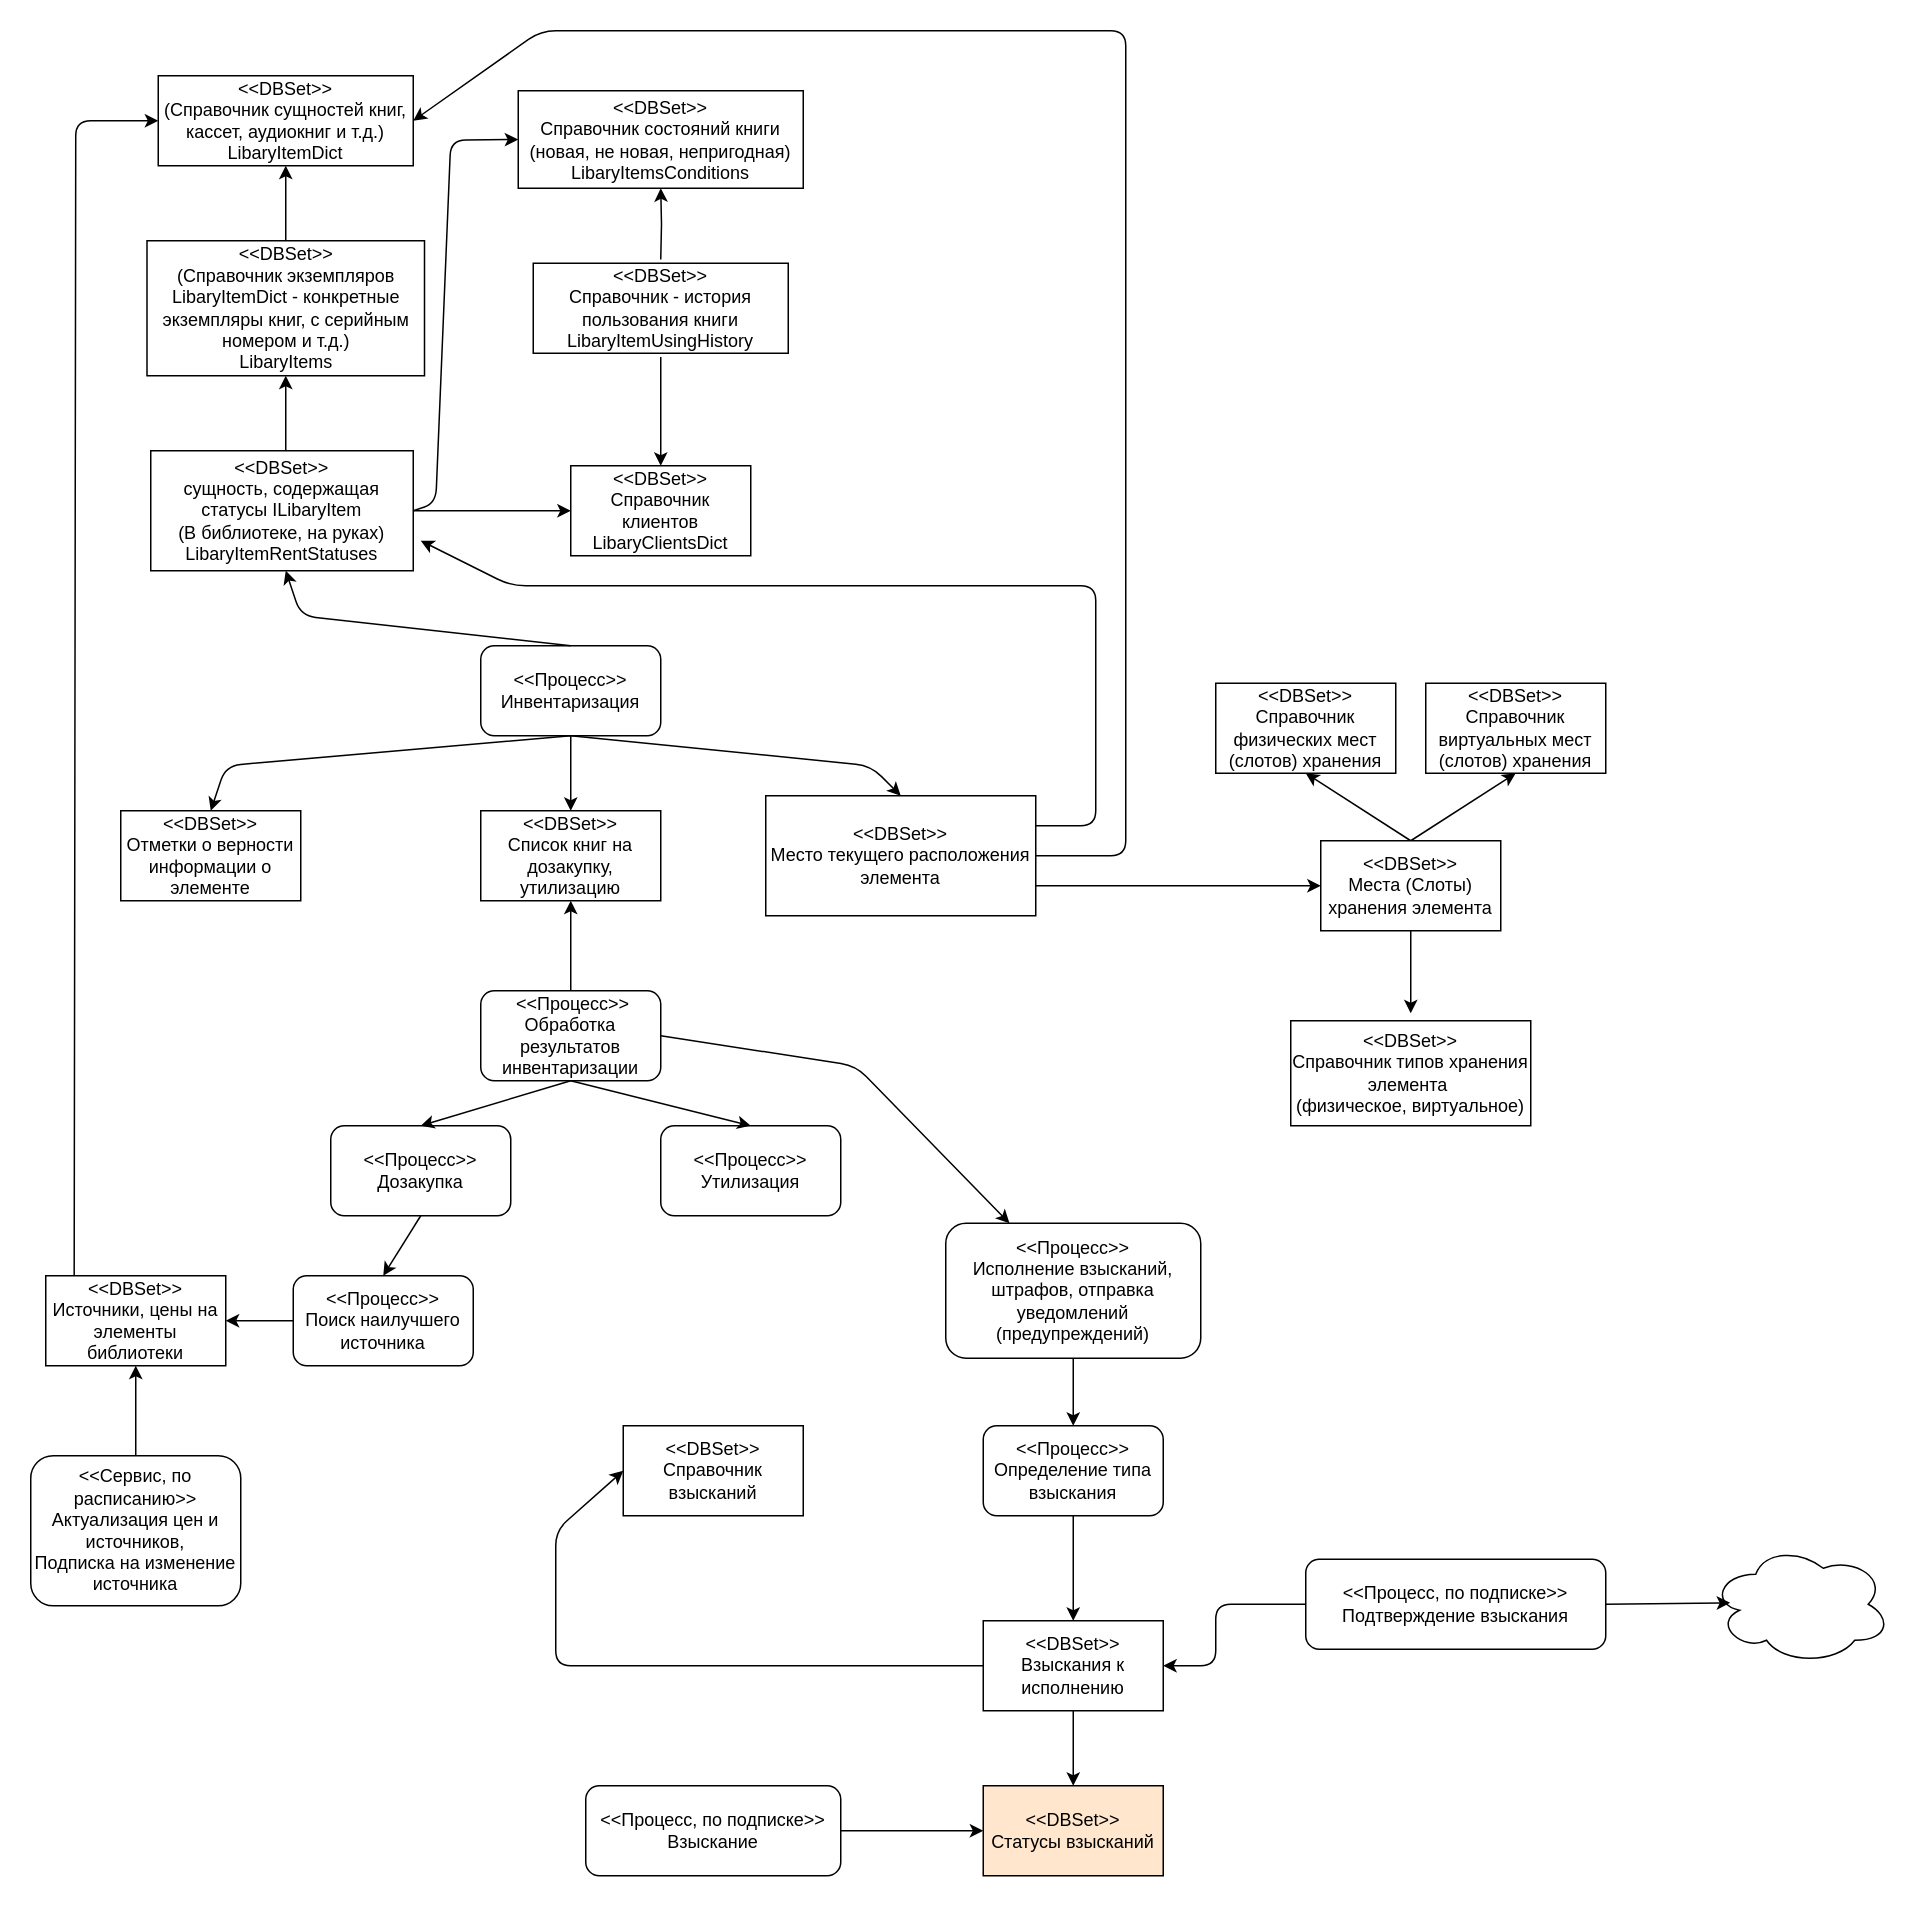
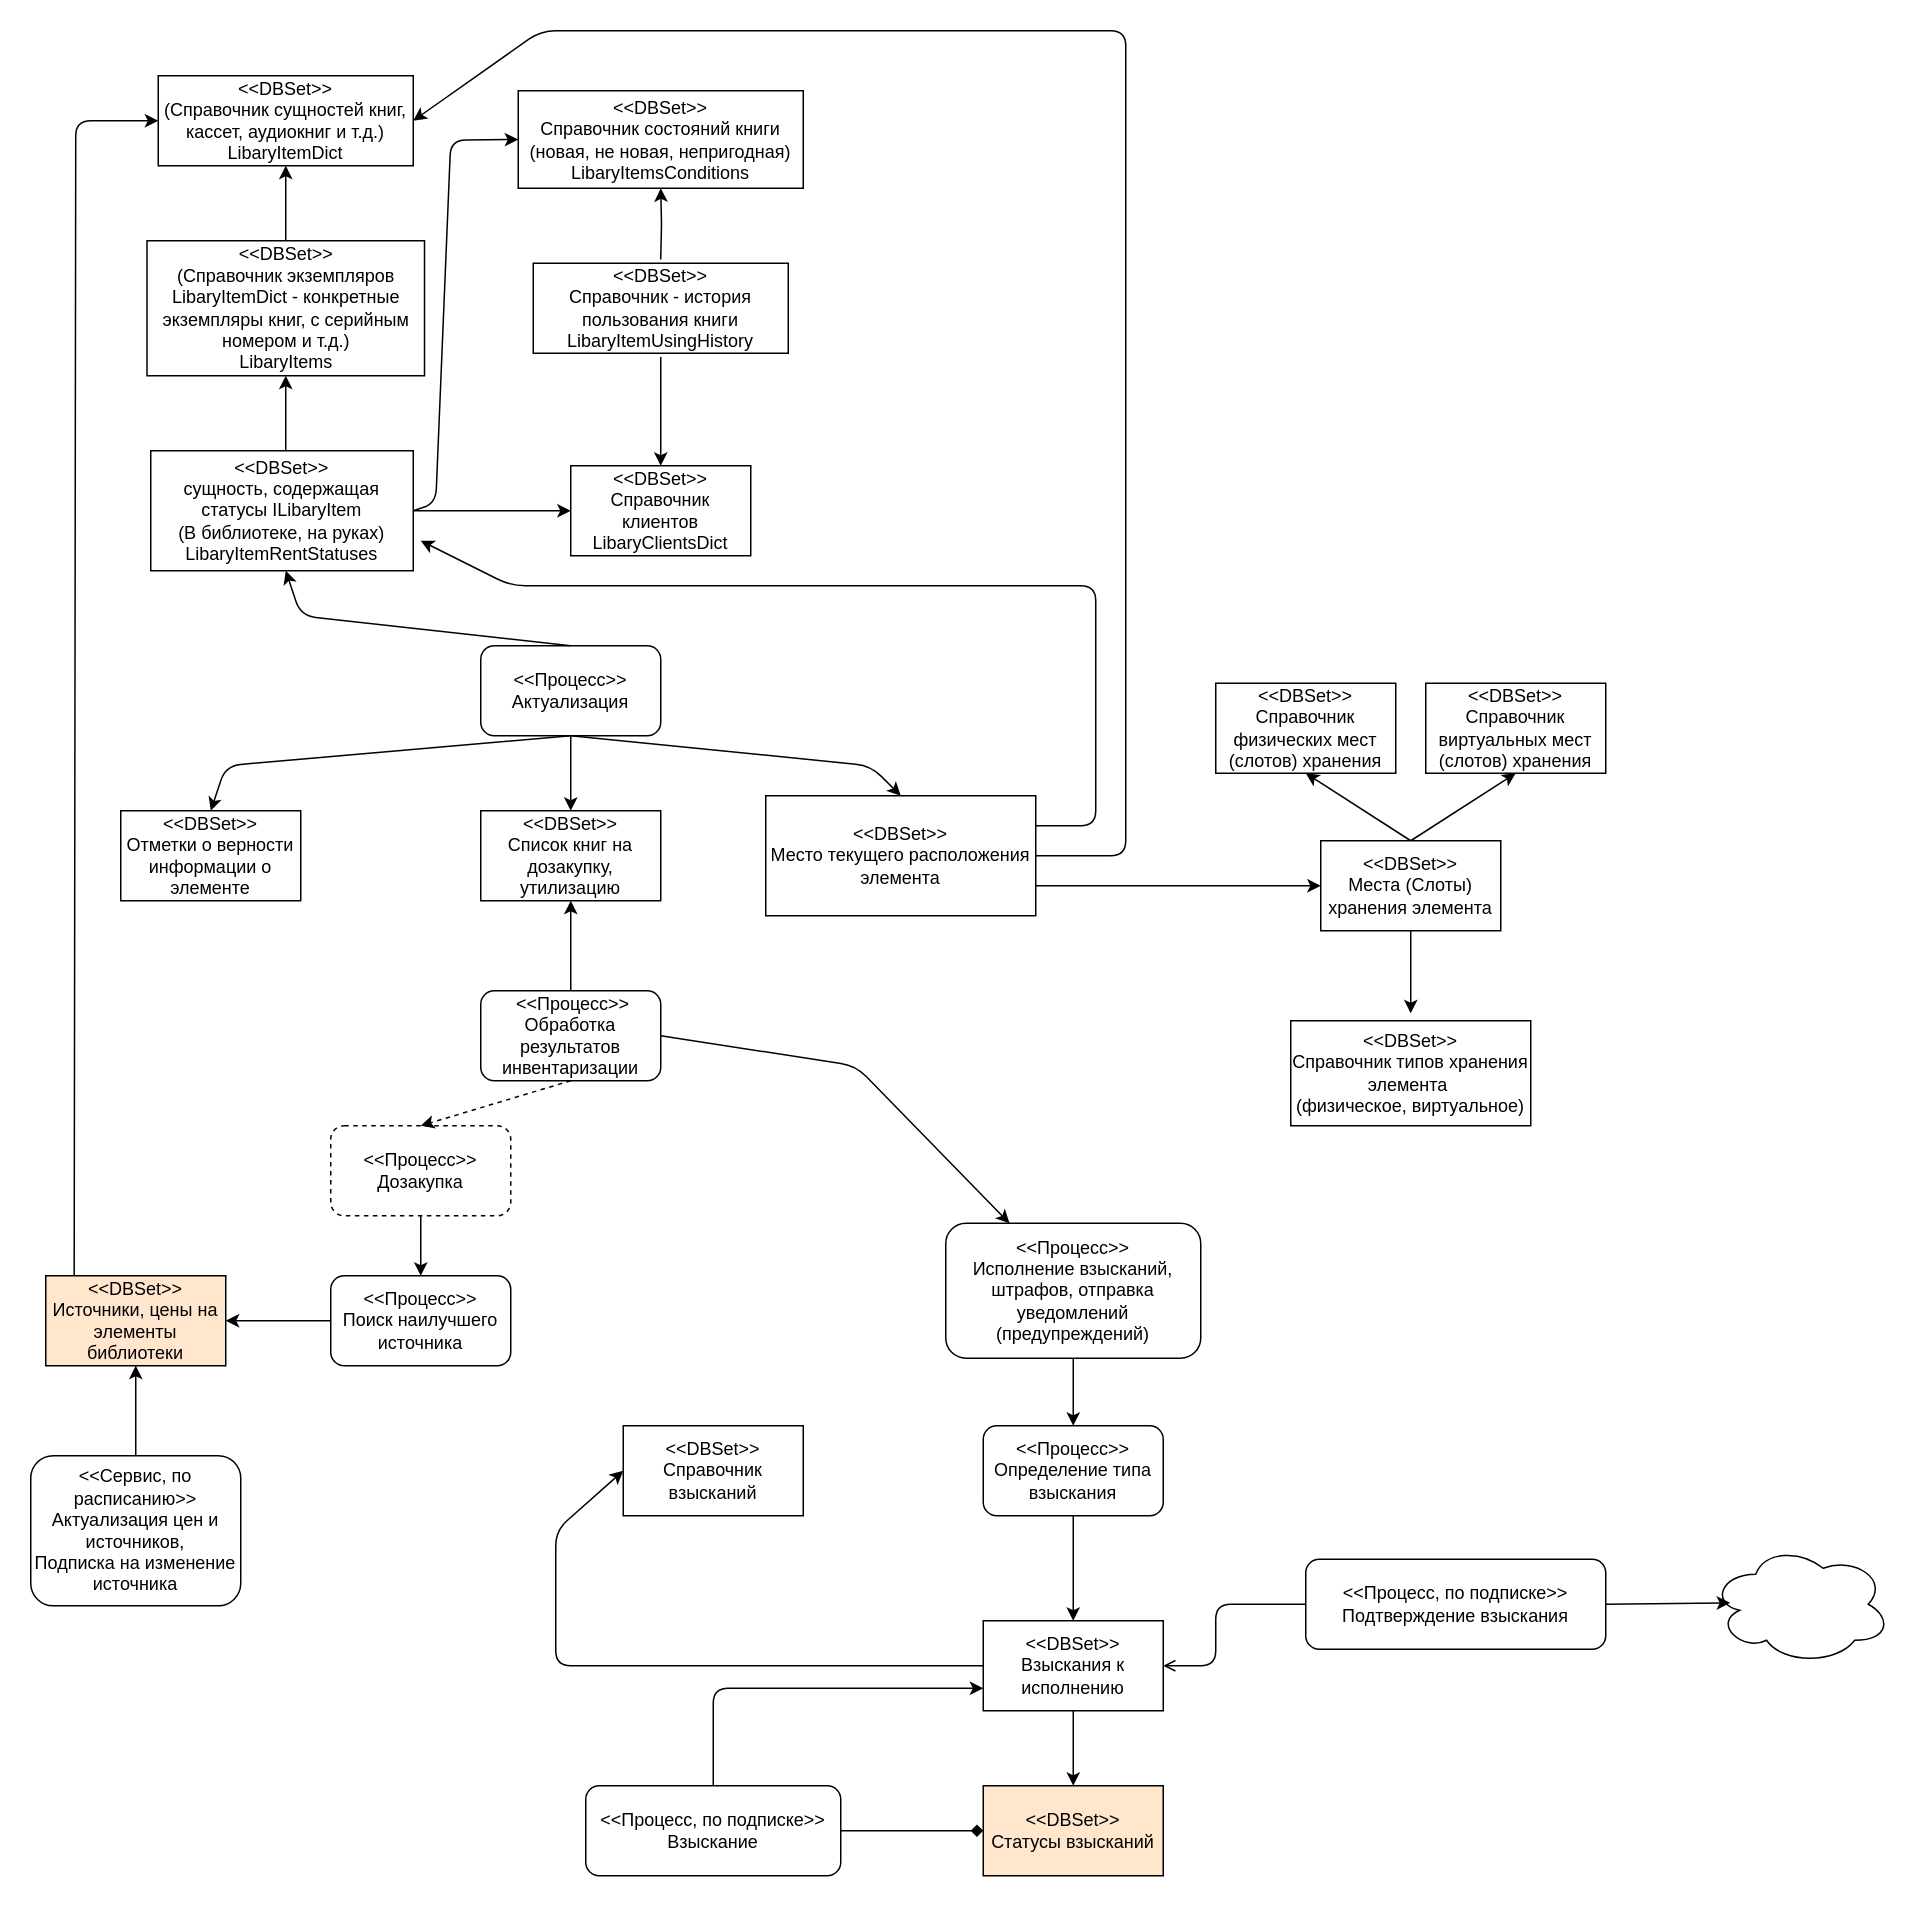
node "<<Процесс>> Инвентаризация": label "<<Процесс>> Инвентаризация" -> "<<Процесс>> Актуализация"
edge "<<Процесс>> Обработка результатов инвентаризации" -> "<<Процесс>> Дозакупка": style solid -> dashed
edge "<<Процесс>> Обработка результатов инвентаризации" -> "<<Процесс>> Утилизация": removed
node "<<Процесс>> Дозакупка": style solid -> dashed
node "<<Процесс>> Утилизация": removed
node "<<DBSet>> Источники, цены на элементы библиотеки": fillcolor #ffffff -> #ffe6cc
node "<<Процесс>> Поиск наилучшего источника": moved (383, 1321) -> (421, 1321)
edge "<<Процесс, по подписке>> Подтверждение взыскания" -> "<<DBSet>> Взыскания к исполнению": arrowhead classic -> open
edge "<<Процесс, по подписке>> Взыскание" -> "<<DBSet>> Взыскания к исполнению": added
edge "<<Процесс, по подписке>> Взыскание" -> "<<DBSet>> Статусы взысканий": arrowhead classic -> diamond
